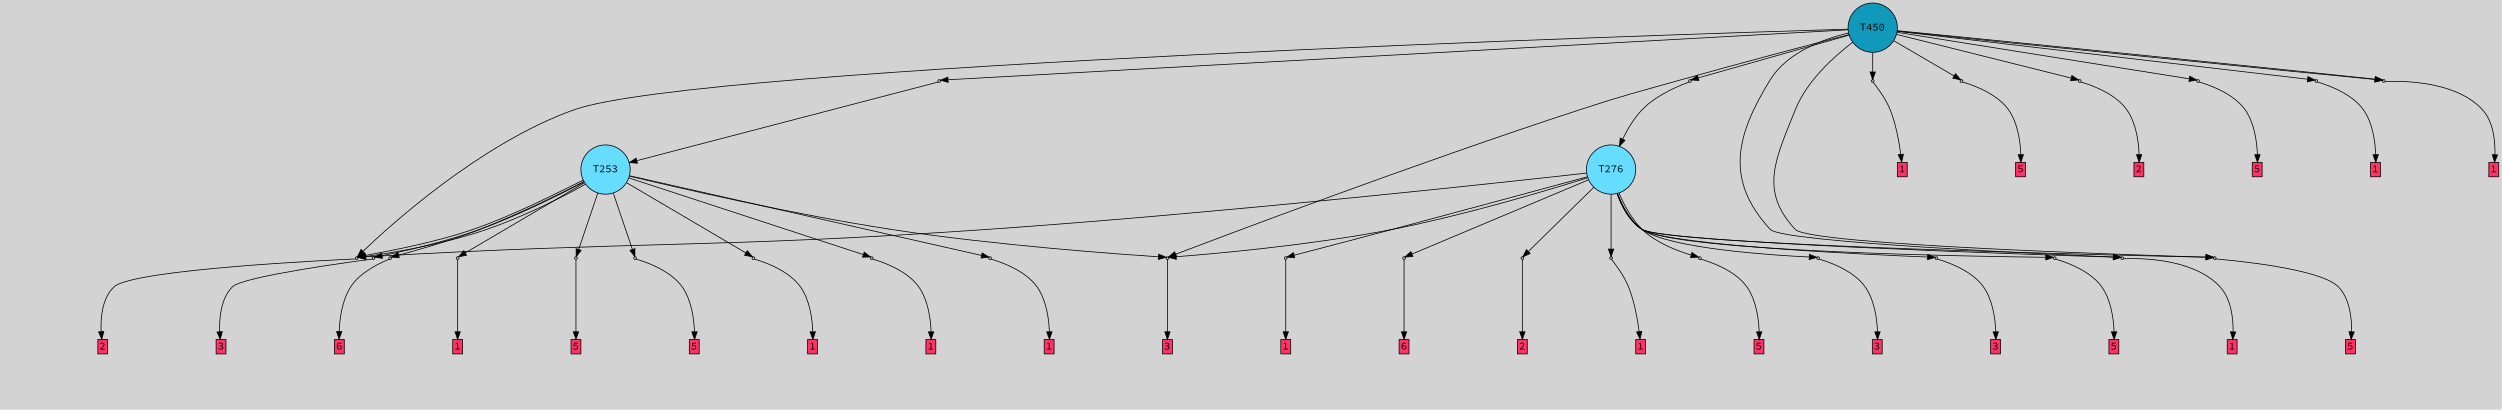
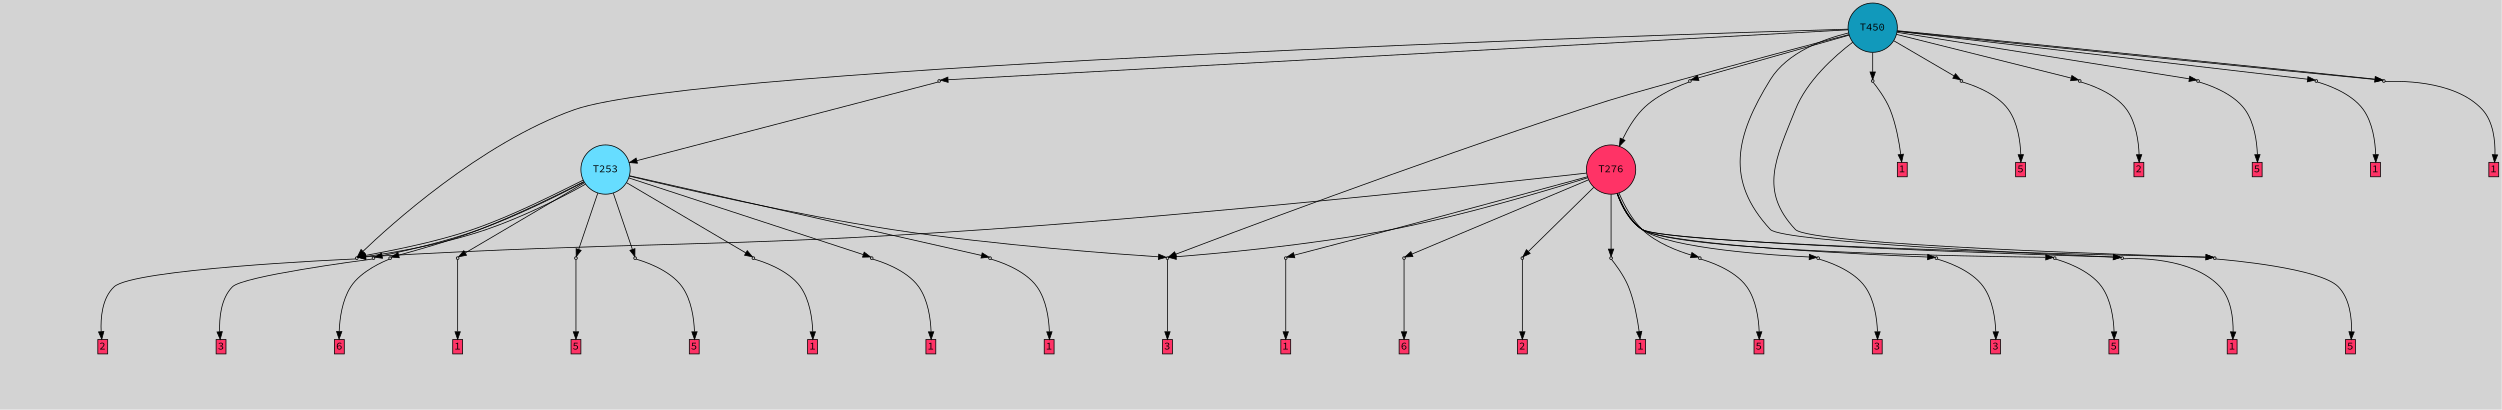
node "T276": fillcolor #66ddff -> #ff3366
